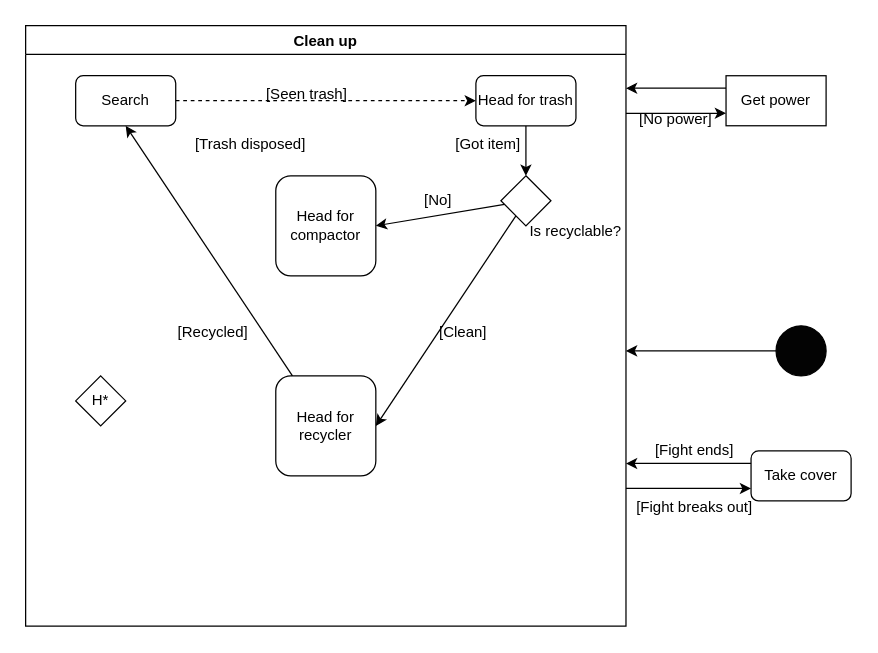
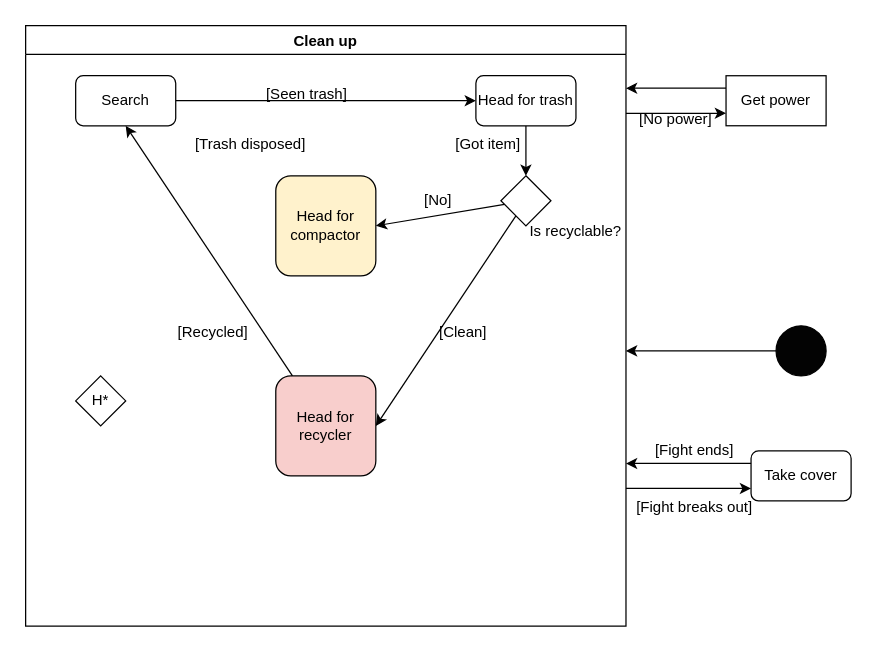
edge "Search" -> "Head for trash": style dashed -> solid
node "Head for compactor": fillcolor #ffffff -> #fff2cc
node "Head for recycler": fillcolor #ffffff -> #f8cecc
